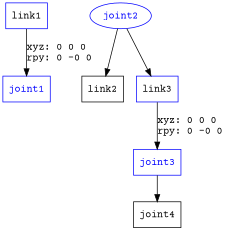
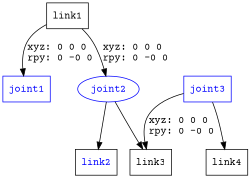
node "link1": color blue -> black
edge "link1" -> "joint2": added, label "xyz: 0 0 0 rpy: 0 -0 0"
node "link2": fontcolor black -> blue
node "link3": color blue -> black
edge "link3" -> "joint3": reversed
node "joint4": label "joint4" -> "link4"
